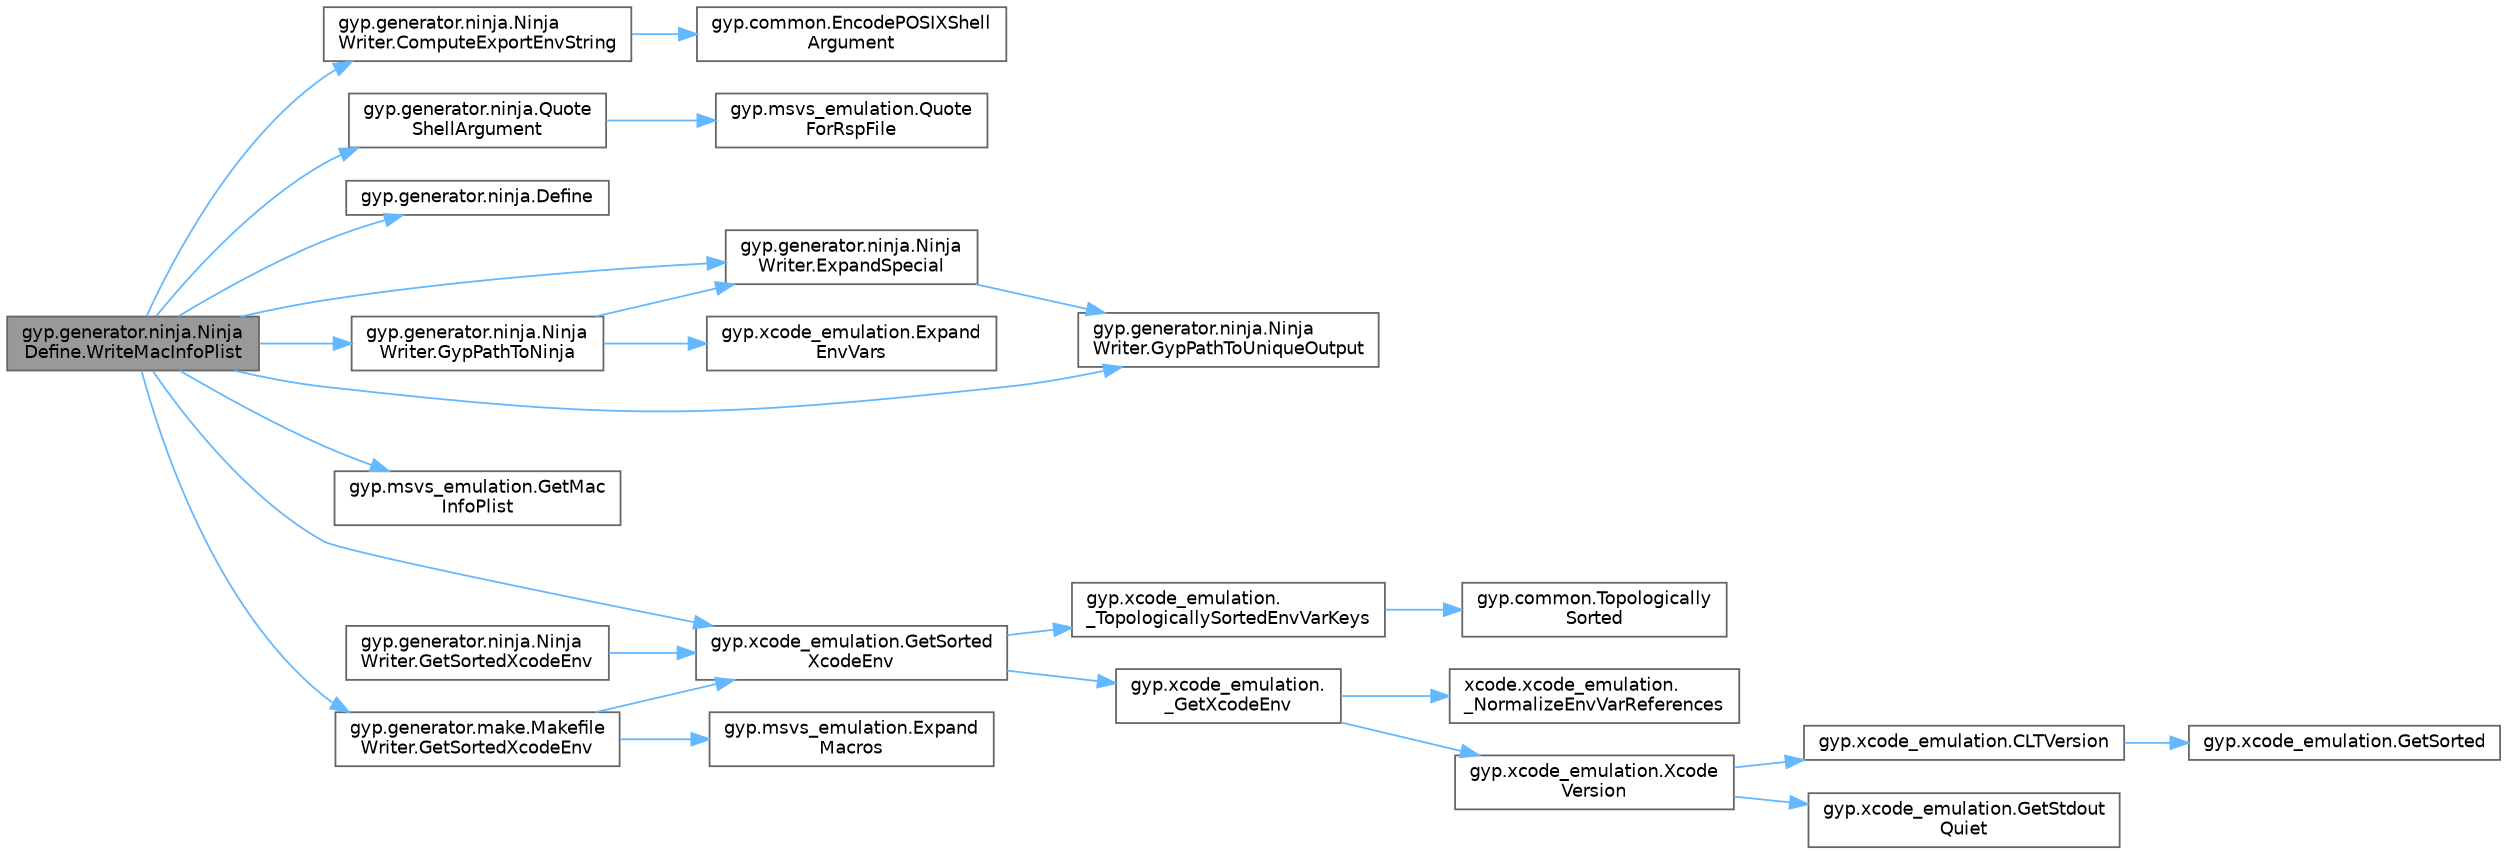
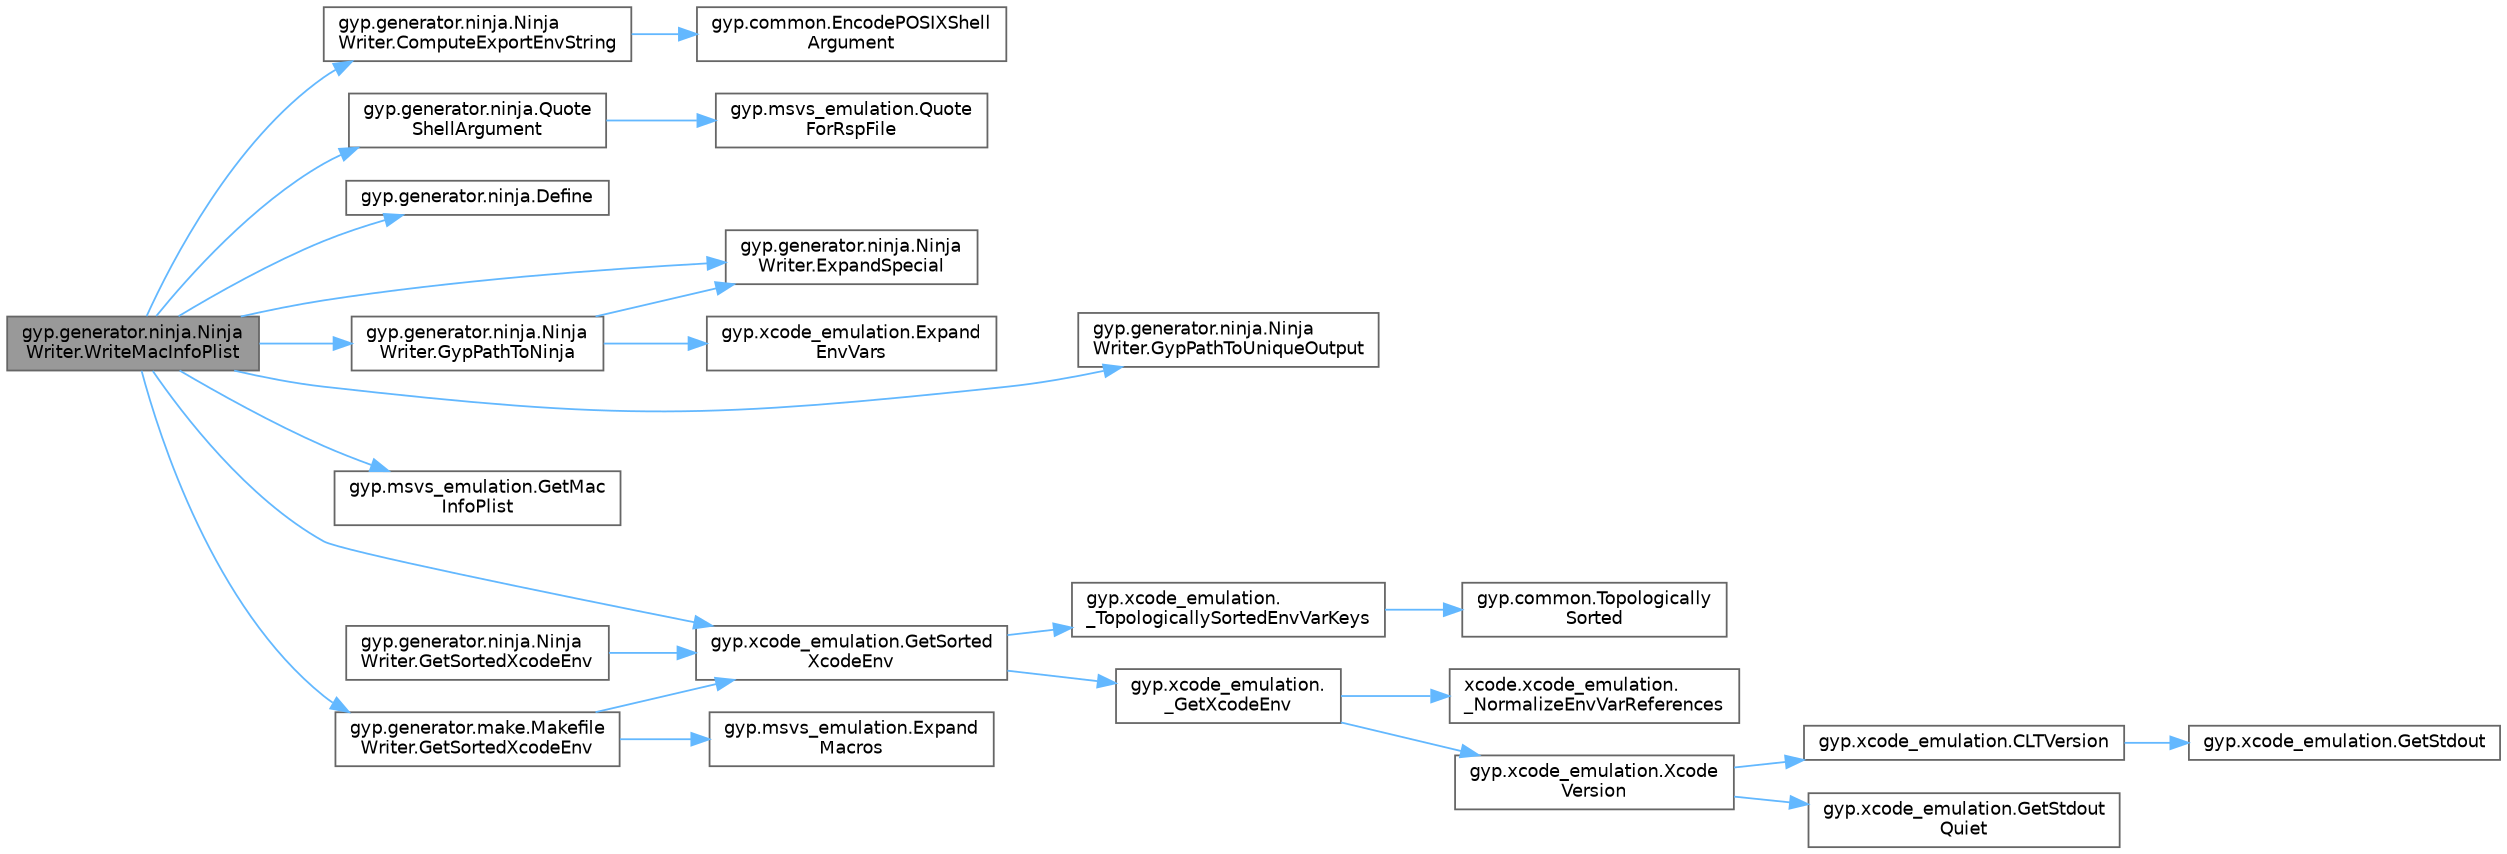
edge "gyp.generator.ninja.Ninja Writer.ExpandSpecial" -> "gyp.generator.ninja.Ninja Writer.GypPathToUniqueOutput": removed
node "gyp.generator.ninja.Ninja Define.WriteMacInfoPlist": label "gyp.generator.ninja.Ninja Define.WriteMacInfoPlist" -> "gyp.generator.ninja.Ninja Writer.WriteMacInfoPlist"
node "gyp.xcode_emulation.GetSorted": label "gyp.xcode_emulation.GetSorted" -> "gyp.xcode_emulation.GetStdout"
